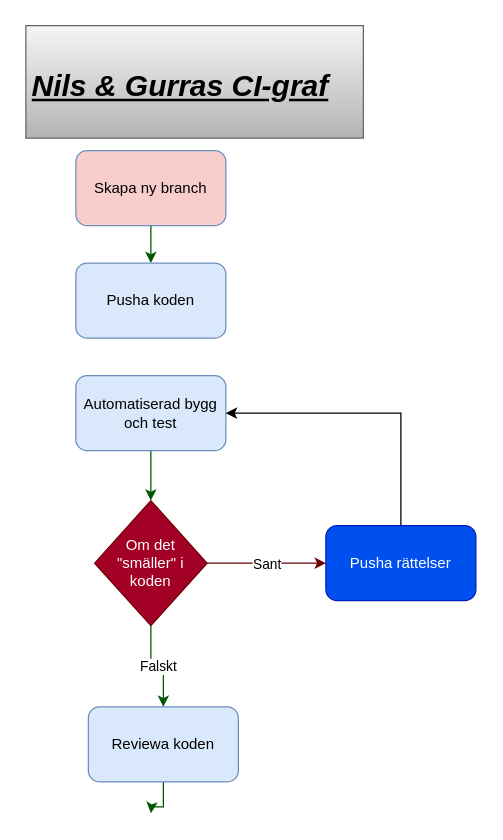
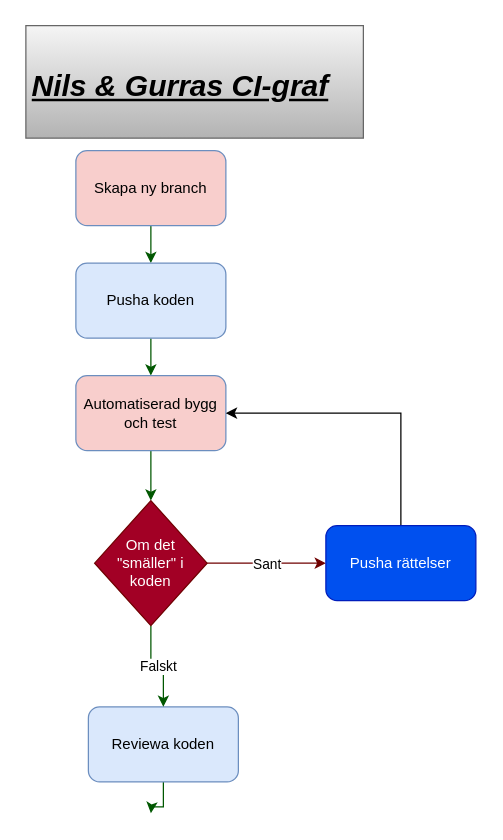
edge "Pusha koden" -> "Automatiserad bygg och test": added
node "Automatiserad bygg och test": fillcolor #dae8fc -> #f8cecc
